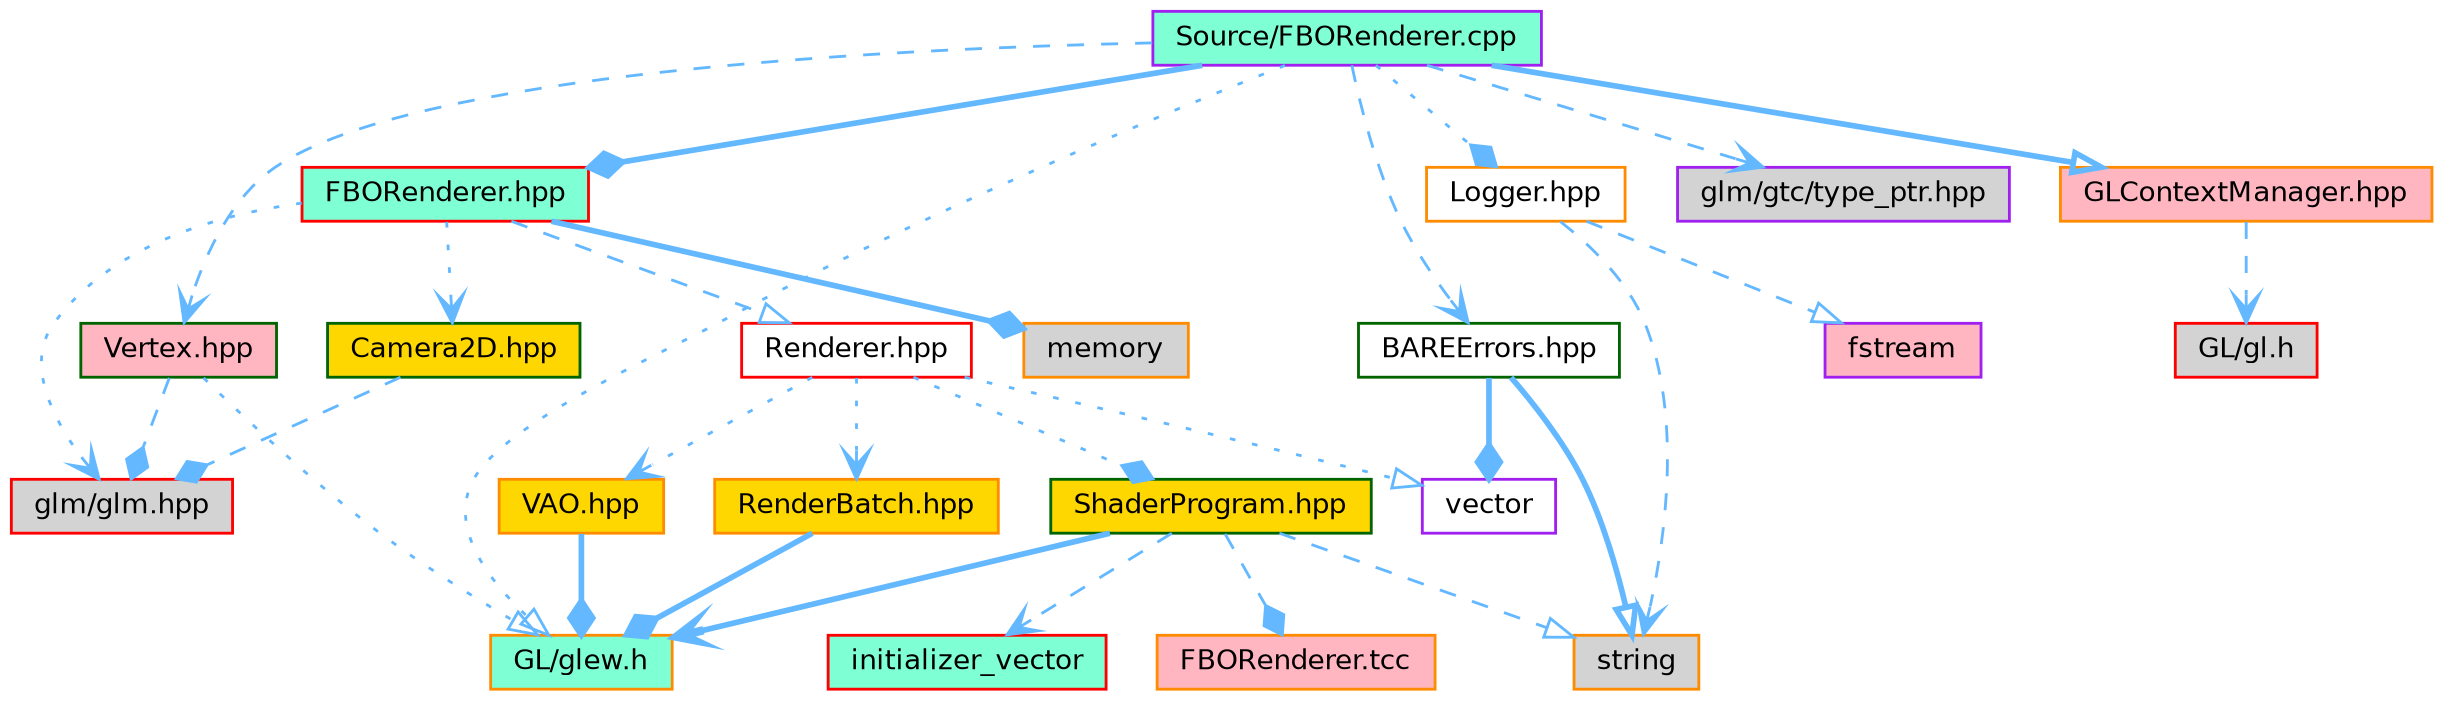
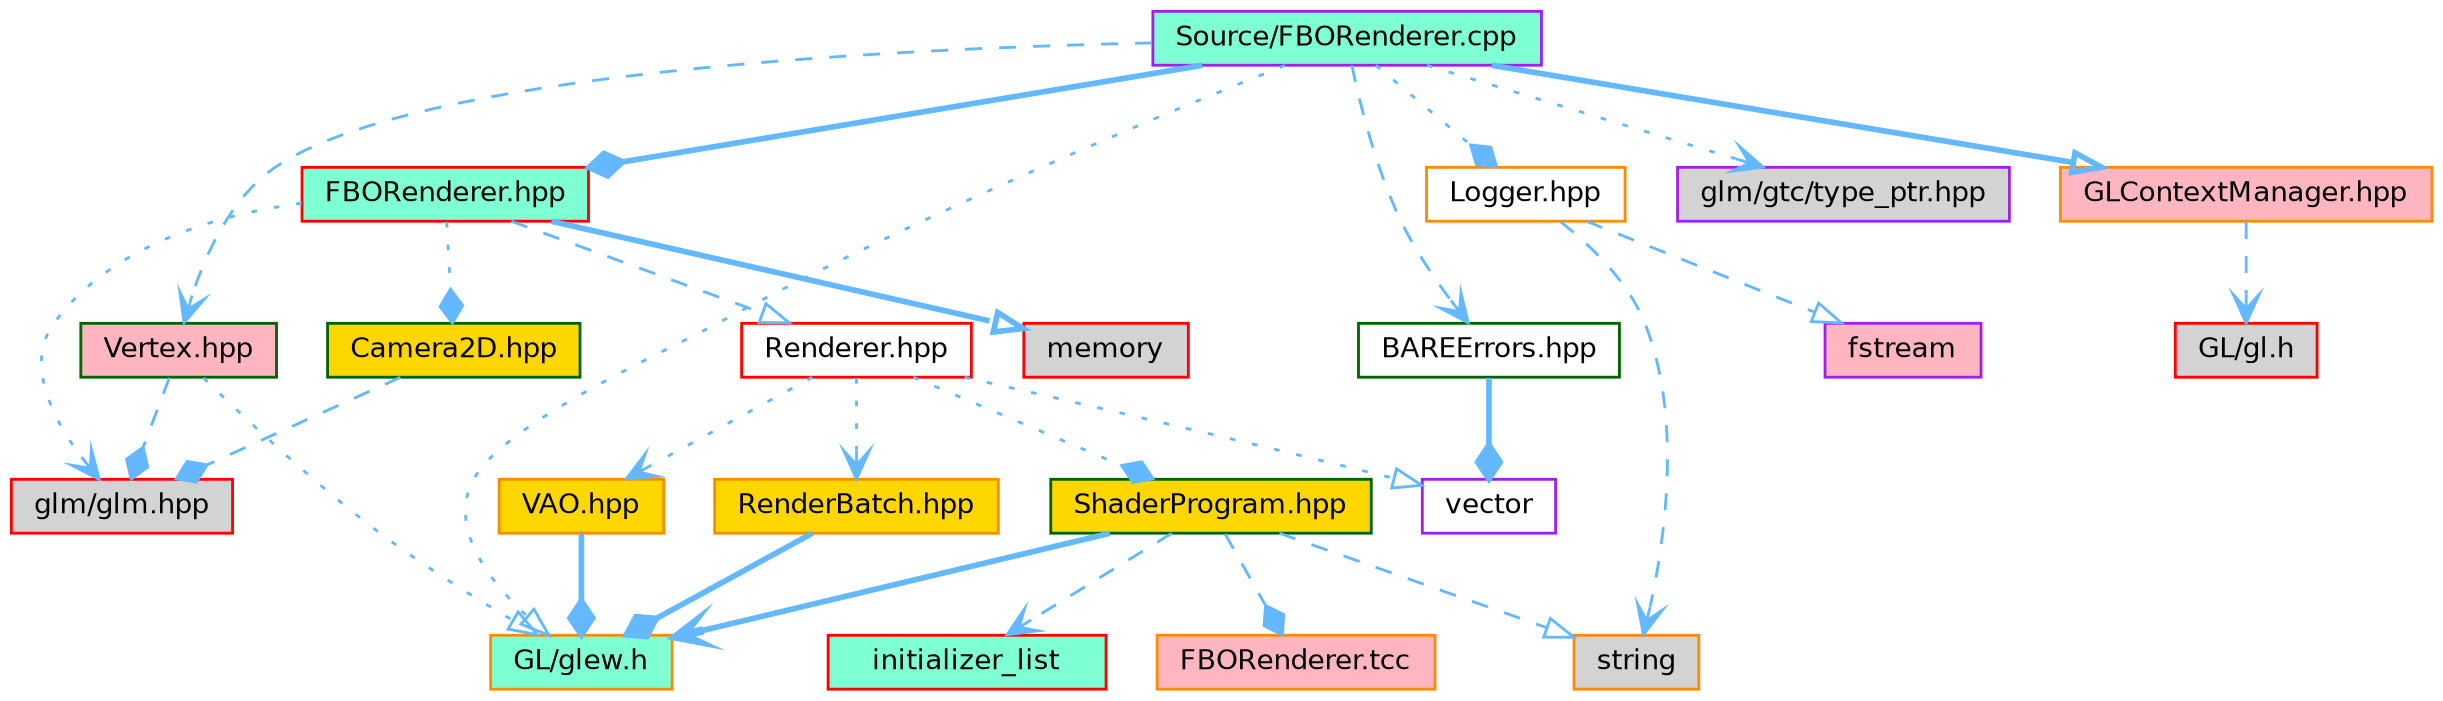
edge "Source/FBORenderer.cpp" -> "glm/gtc/type_ptr.hpp": style dashed -> dotted
edge "FBORenderer.hpp" -> "Camera2D.hpp": arrowhead vee -> diamond
edge "FBORenderer.hpp" -> "memory": arrowhead diamond -> onormal
node "memory": color darkorange -> red
edge "BAREErrors.hpp" -> "string": removed
node "initializer_vector": label "initializer_vector" -> "initializer_list"
